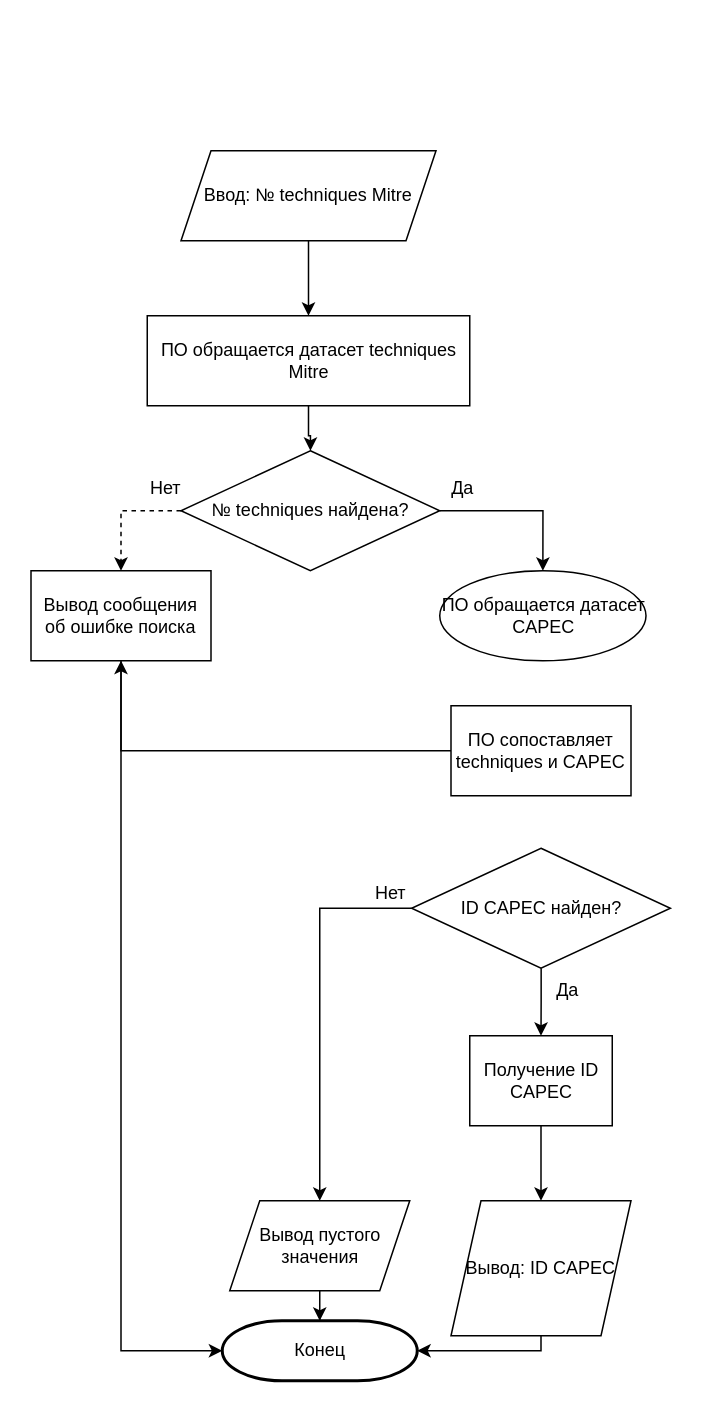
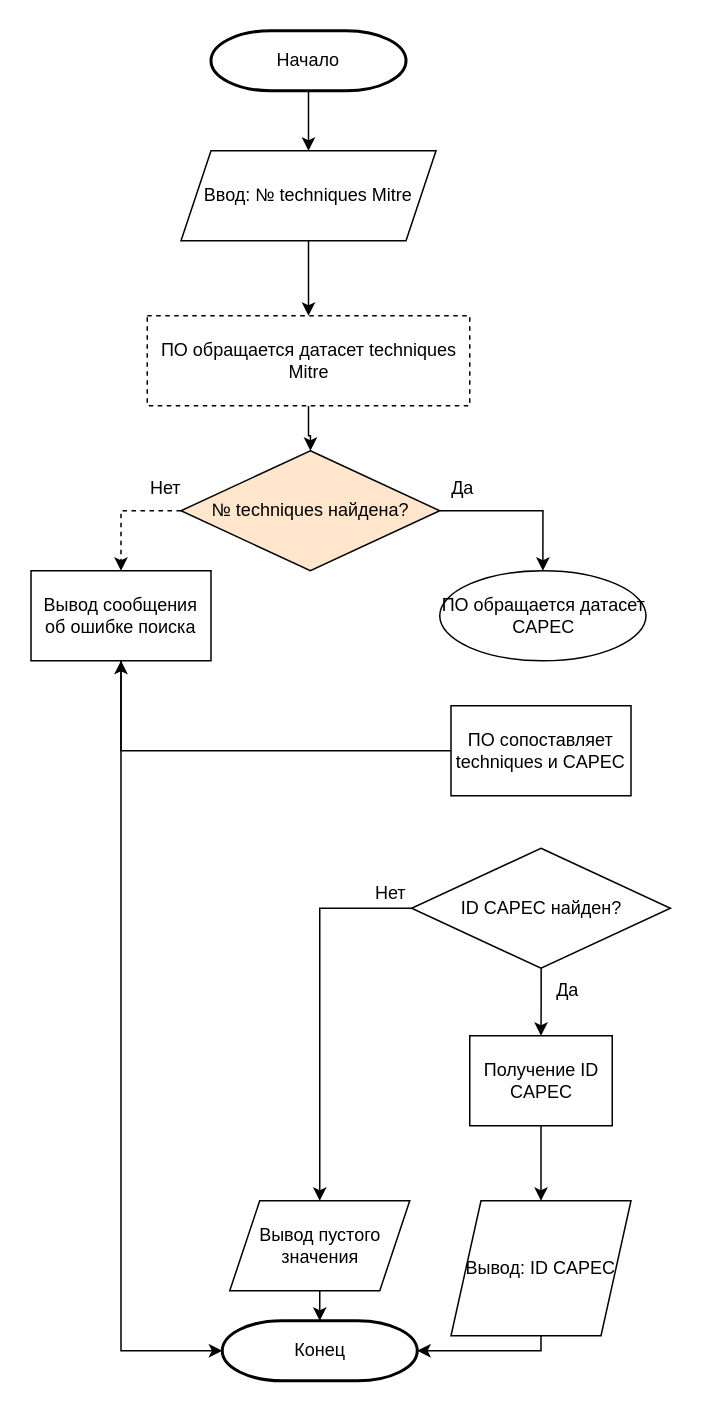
node "Начало": added
edge "Начало" -> "Ввод: № techniques Mitre": added
node "ПО обращается датасет techniques Mitre": style solid -> dashed
node "№ techniques найдена?": fillcolor #ffffff -> #ffe6cc
